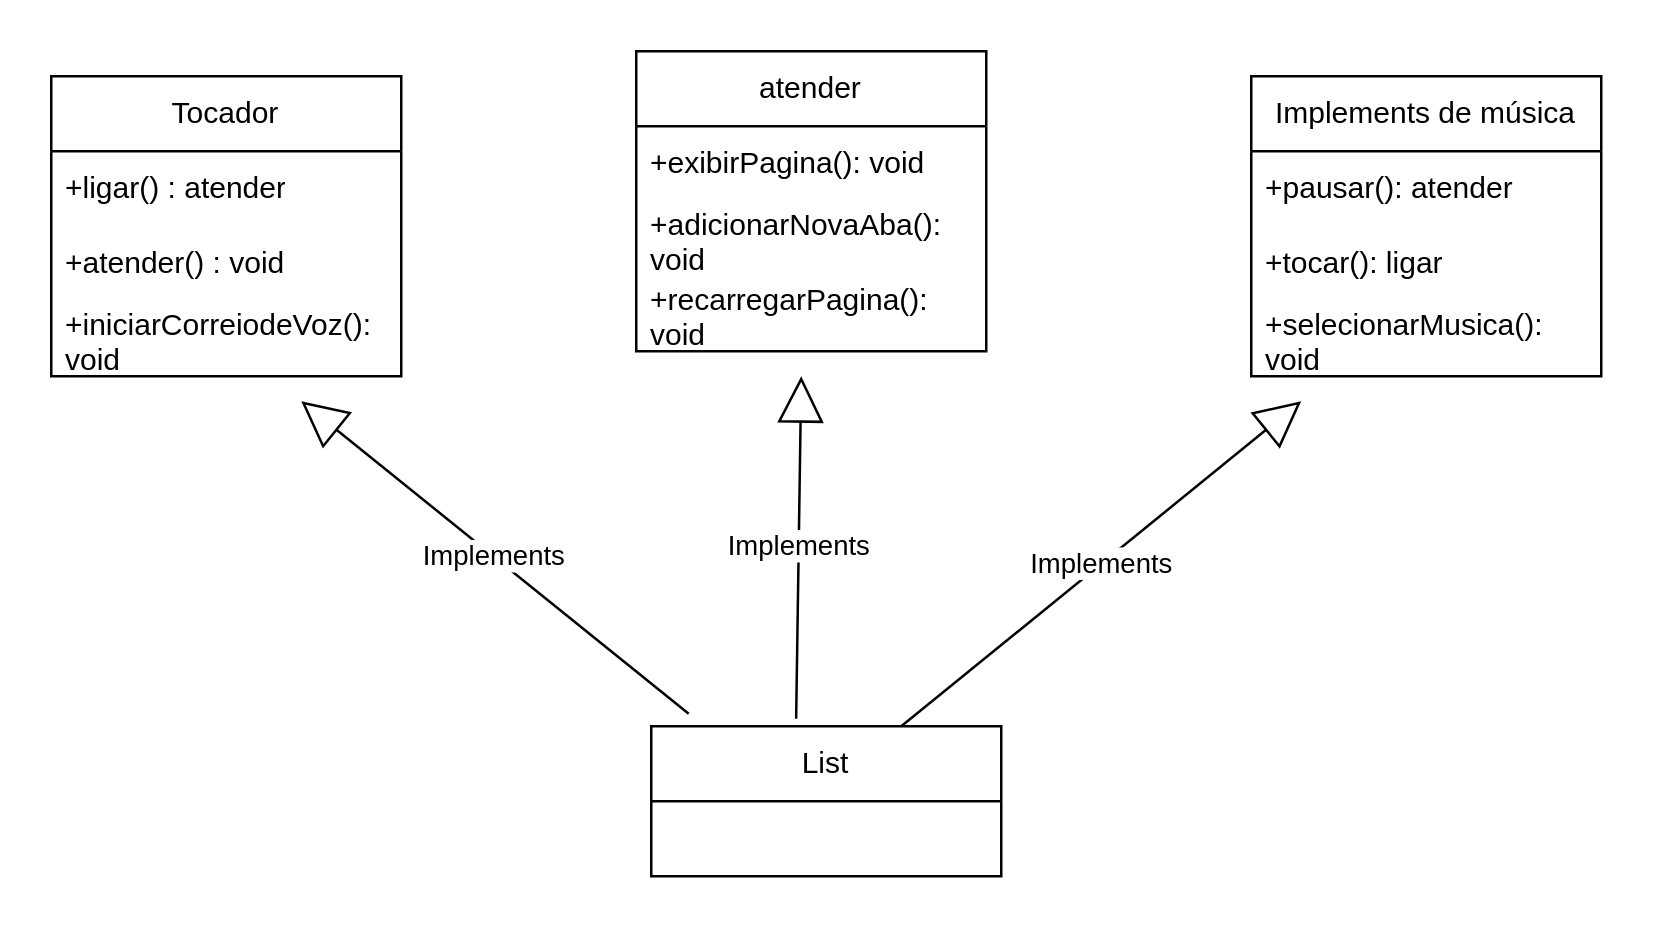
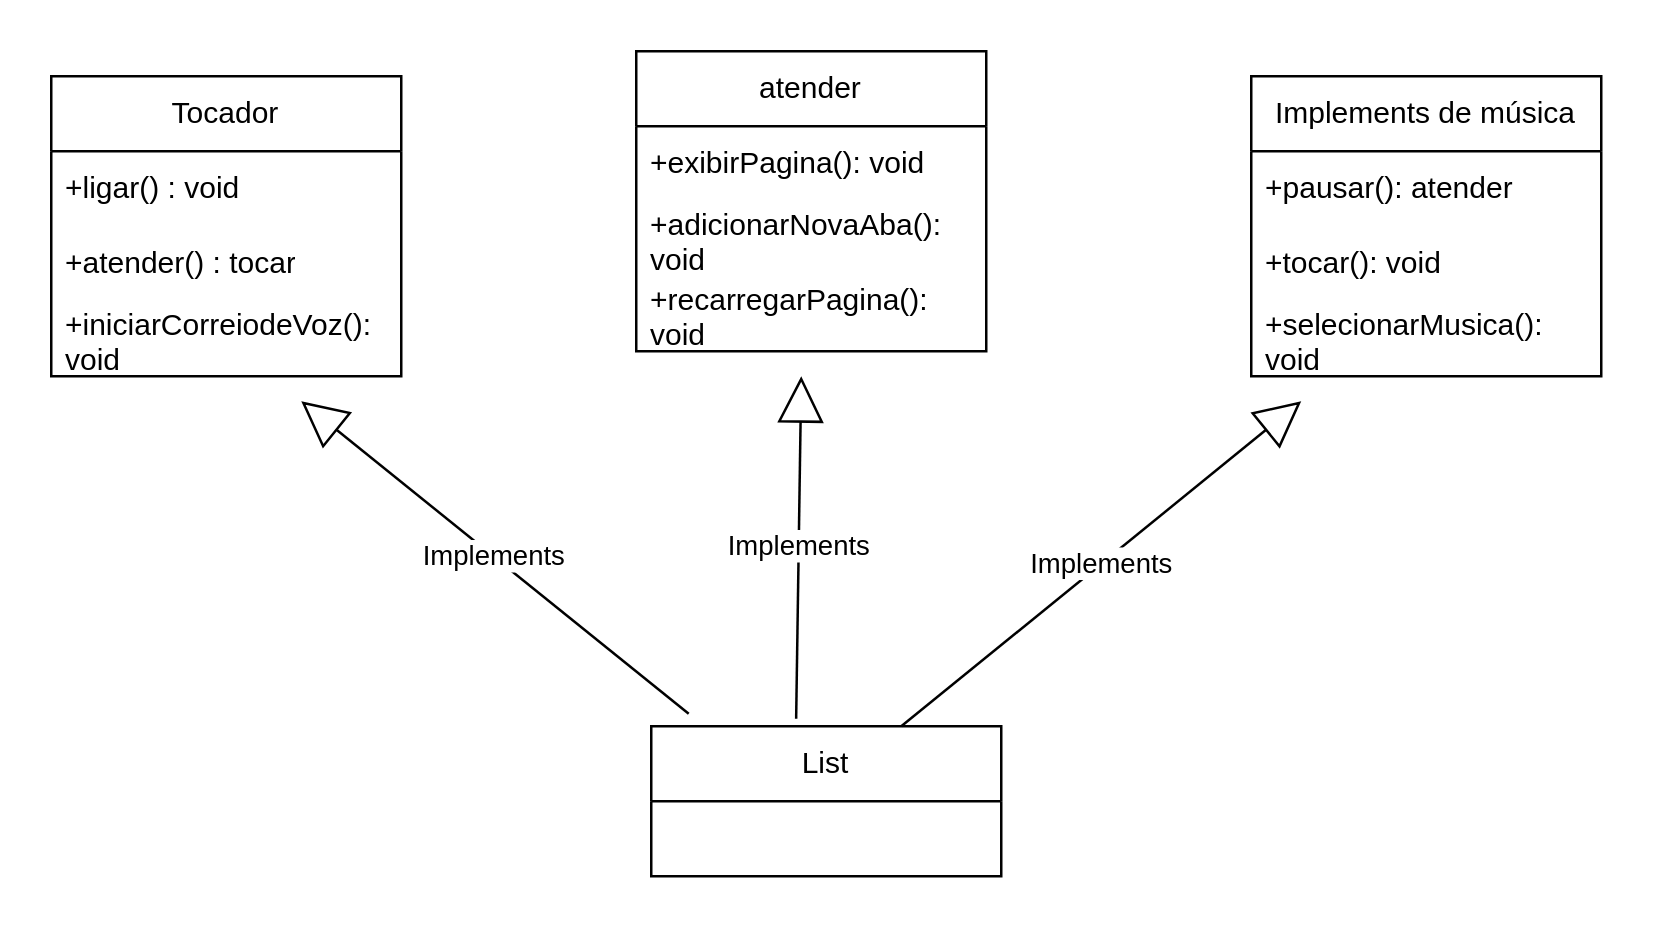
node "+ligar() : atender": label "+ligar() : atender" -> "+ligar() : void"
node "+atender() : void": label "+atender() : void" -> "+atender() : tocar"
node "+tocar(): ligar": label "+tocar(): ligar" -> "+tocar(): void"
